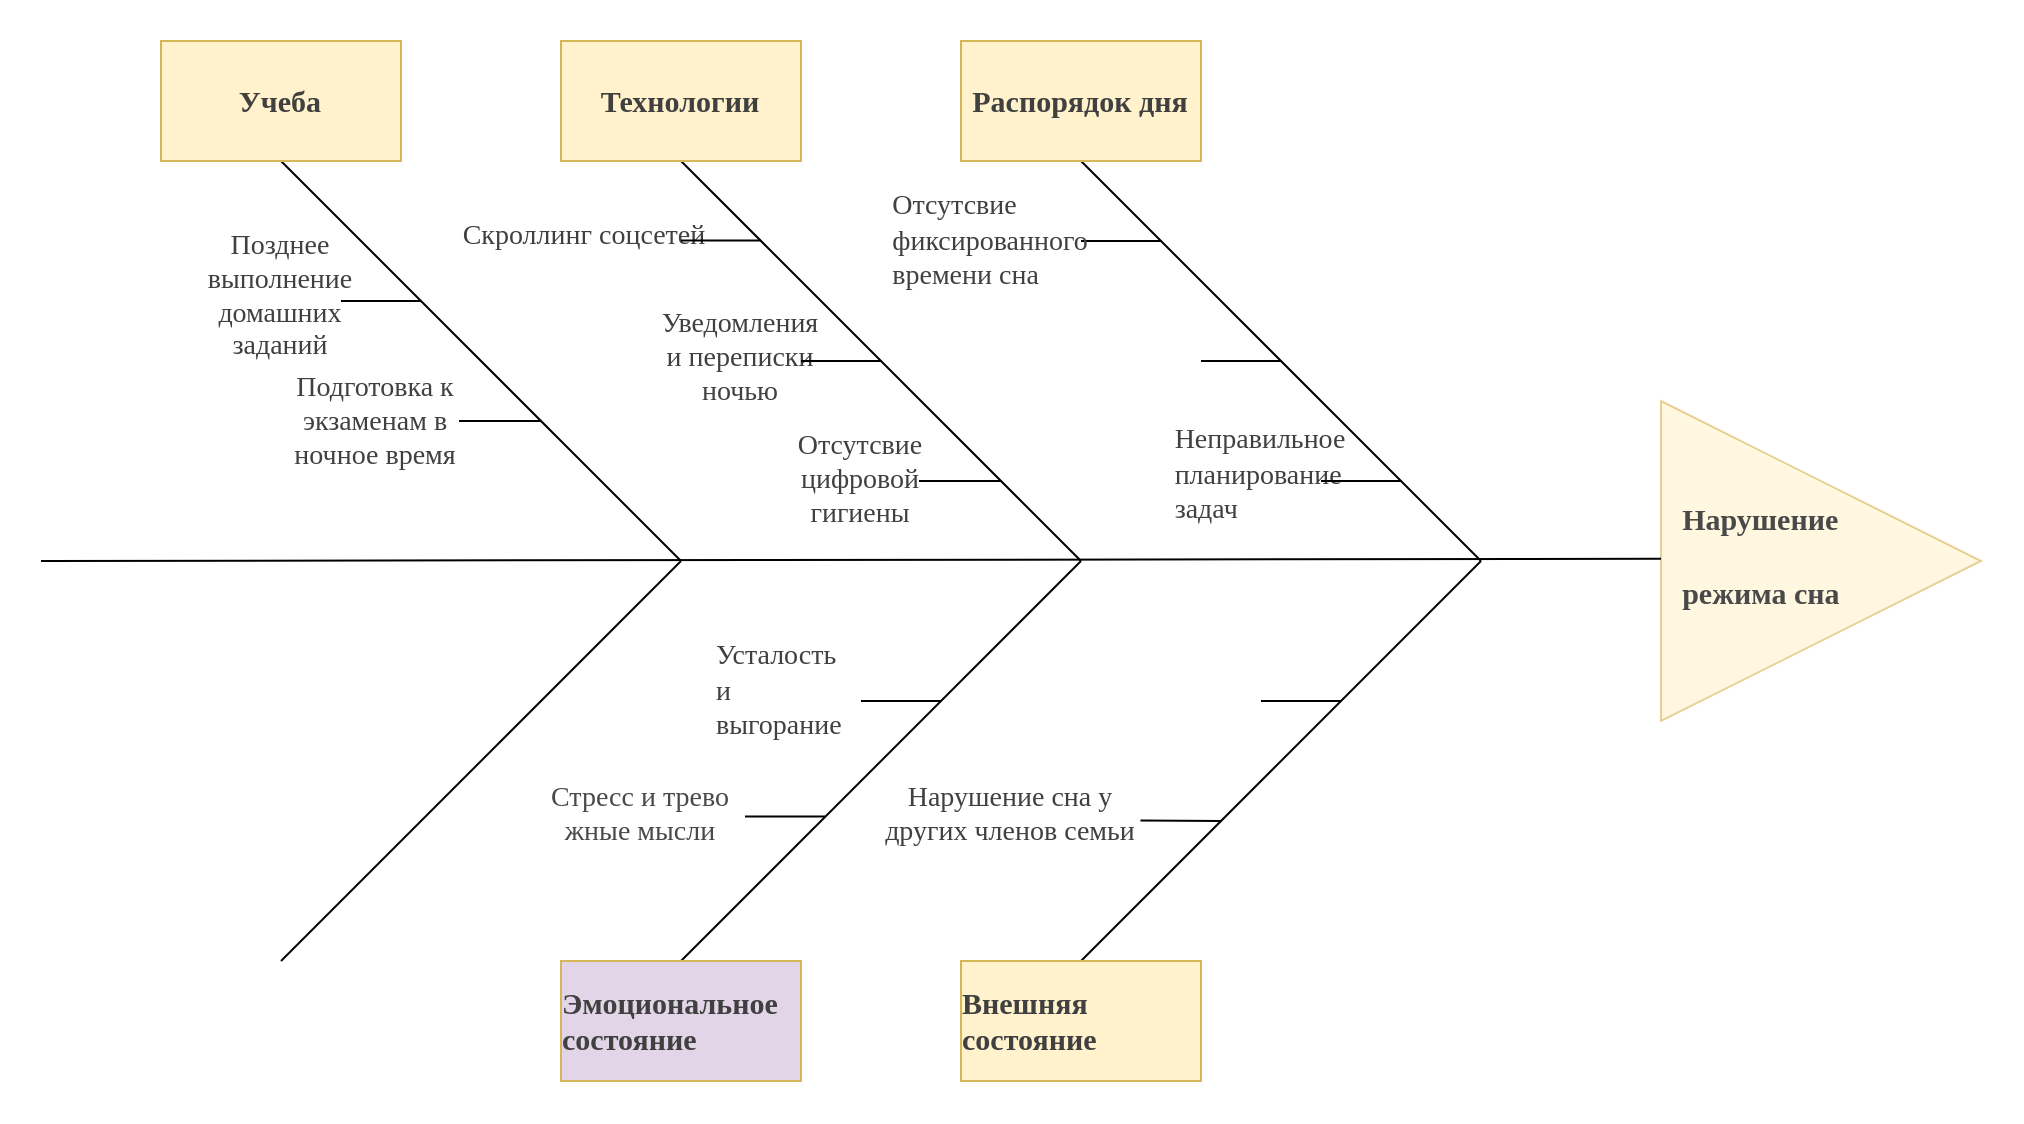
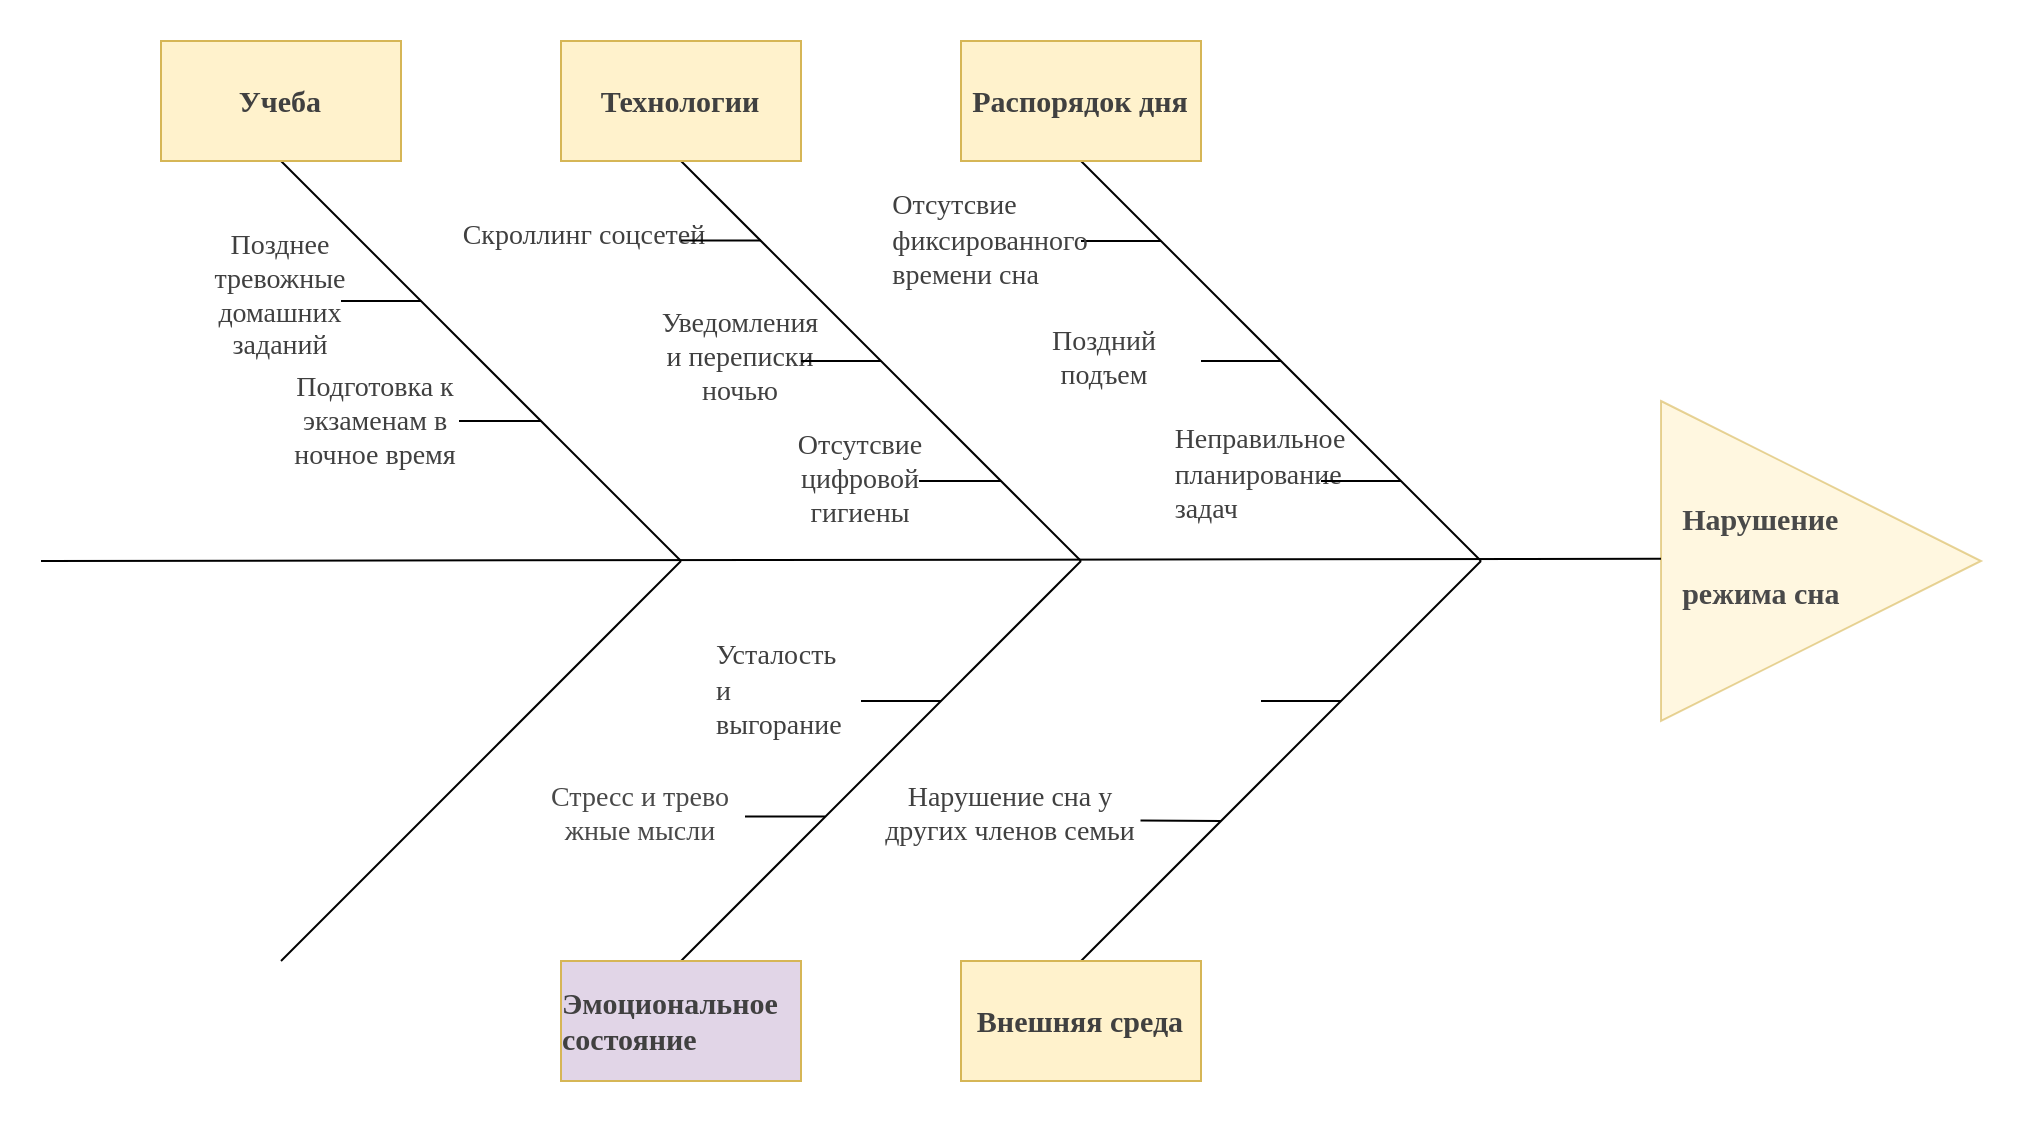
node "Позднее выполнение домашних заданий": label "Позднее выполнение домашних заданий" -> "Позднее тревожные домашних заданий"
node "Поздний подъем": added
node "Внешняя состояние": label "Внешняя состояние" -> "Внешняя среда"
